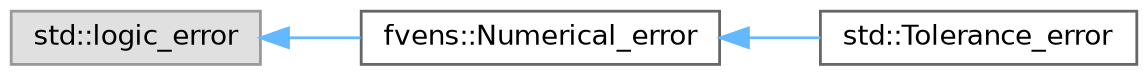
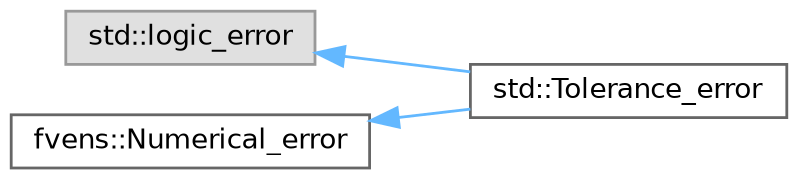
edge "fvens::Numerical_error" -> "std::logic_error": now "std::Tolerance_error" -> "std::logic_error"
